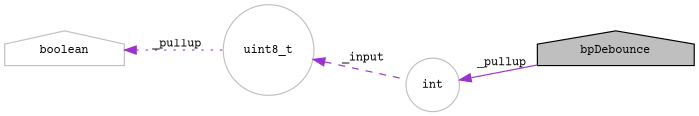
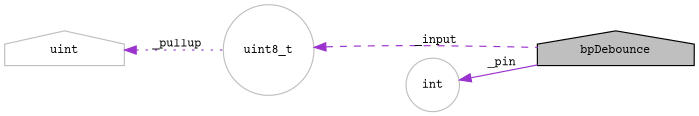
node "boolean": label "boolean" -> "uint"
edge "bpDebounce" -> "int": label " _pullup" -> " _pin"
edge "int" -> "uint8_t": now "bpDebounce" -> "uint8_t"
